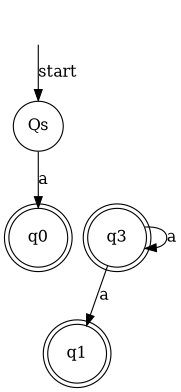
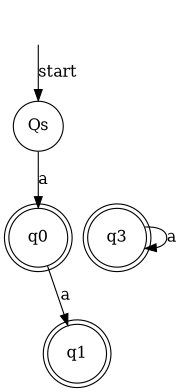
edge "q3" -> "q1": now "q0" -> "q1"
